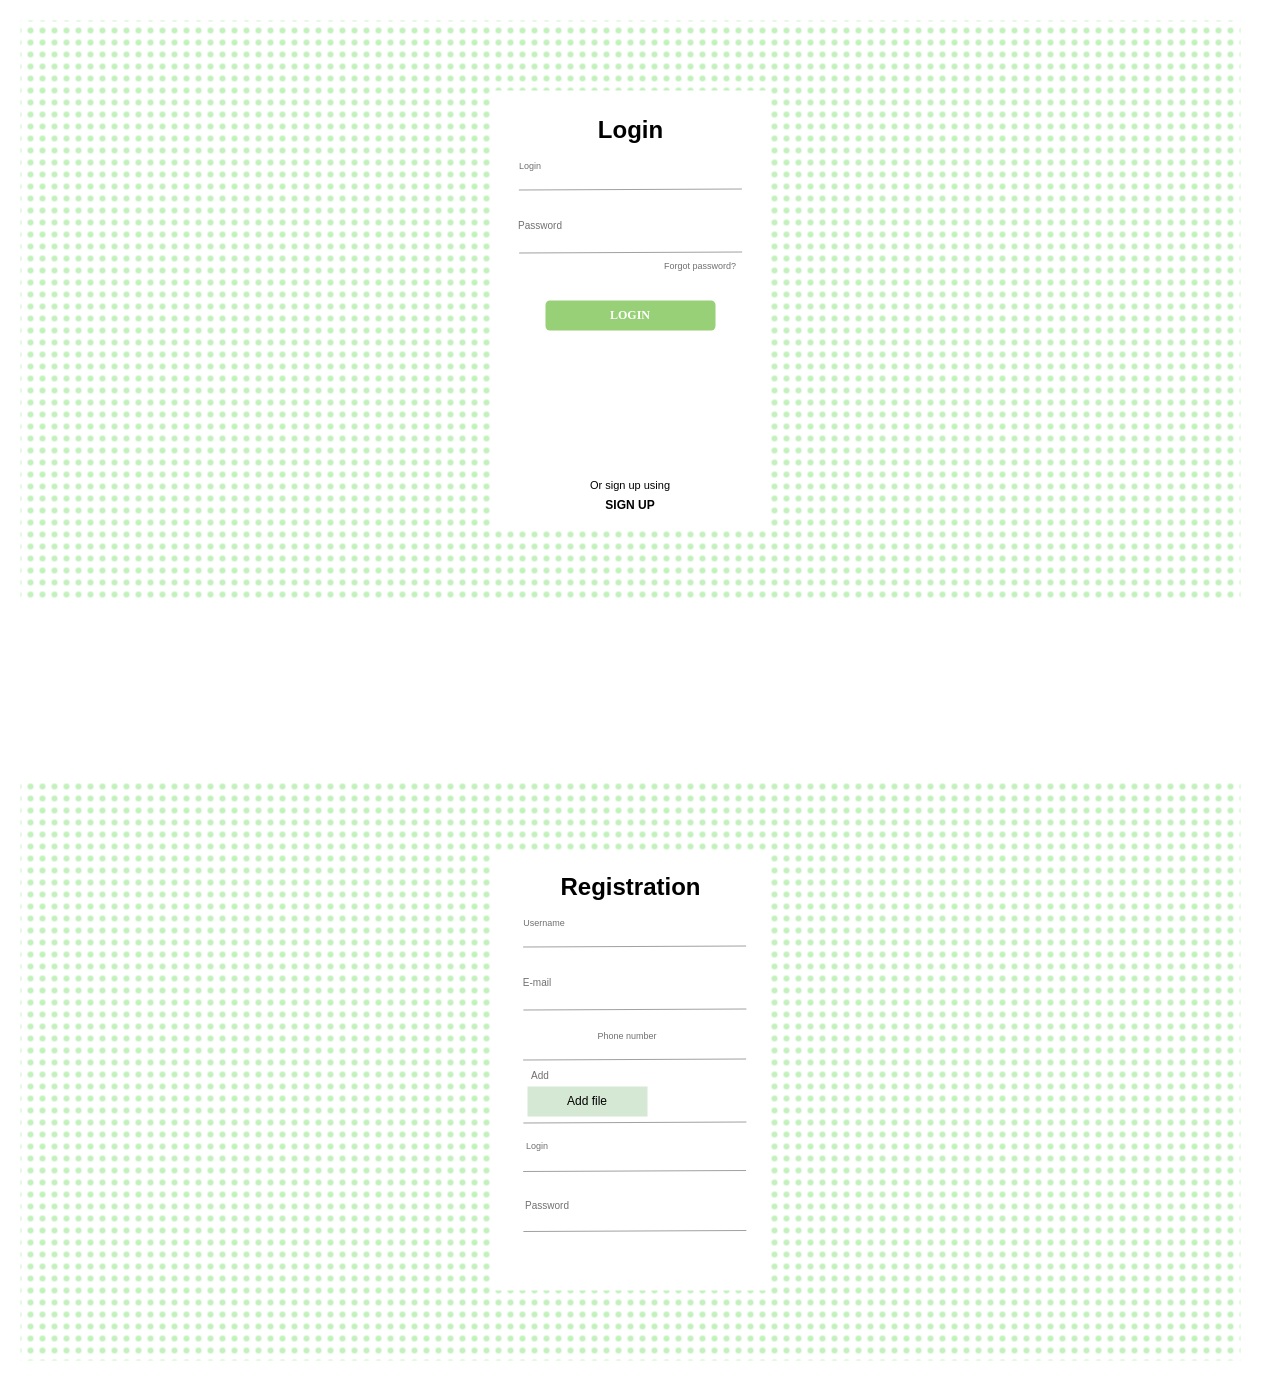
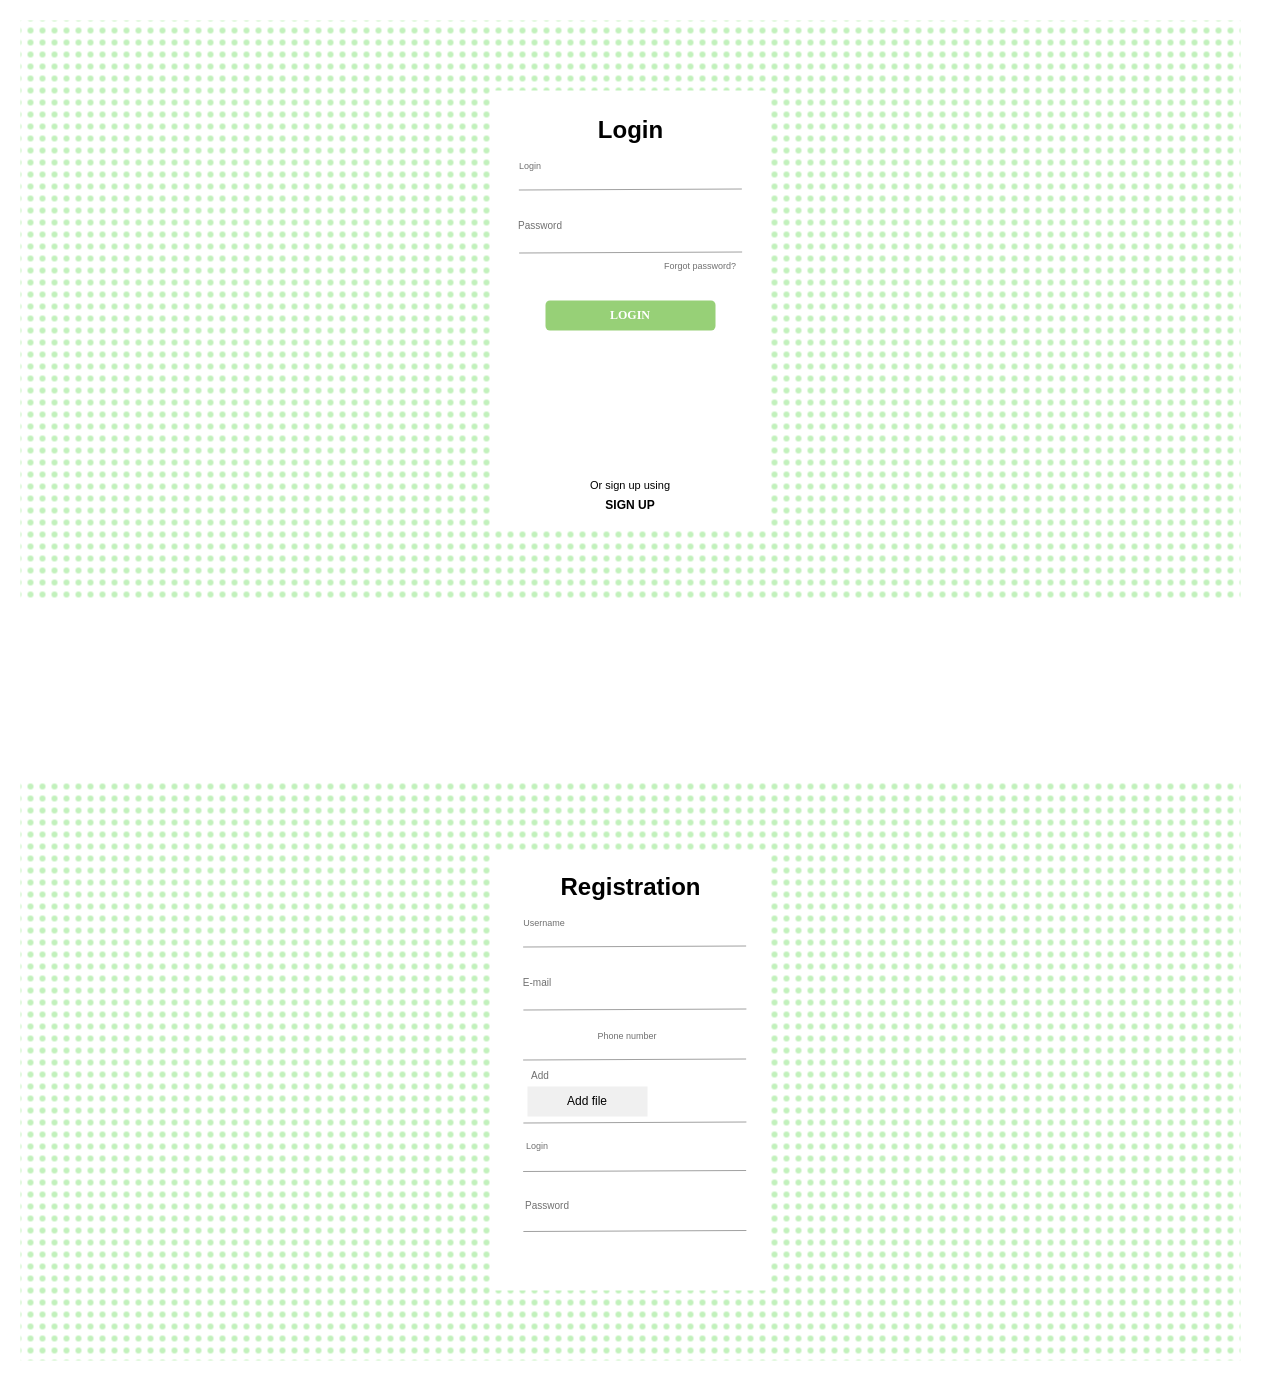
node "Add file": fillcolor #d5e8d4 -> #f0f0f0
